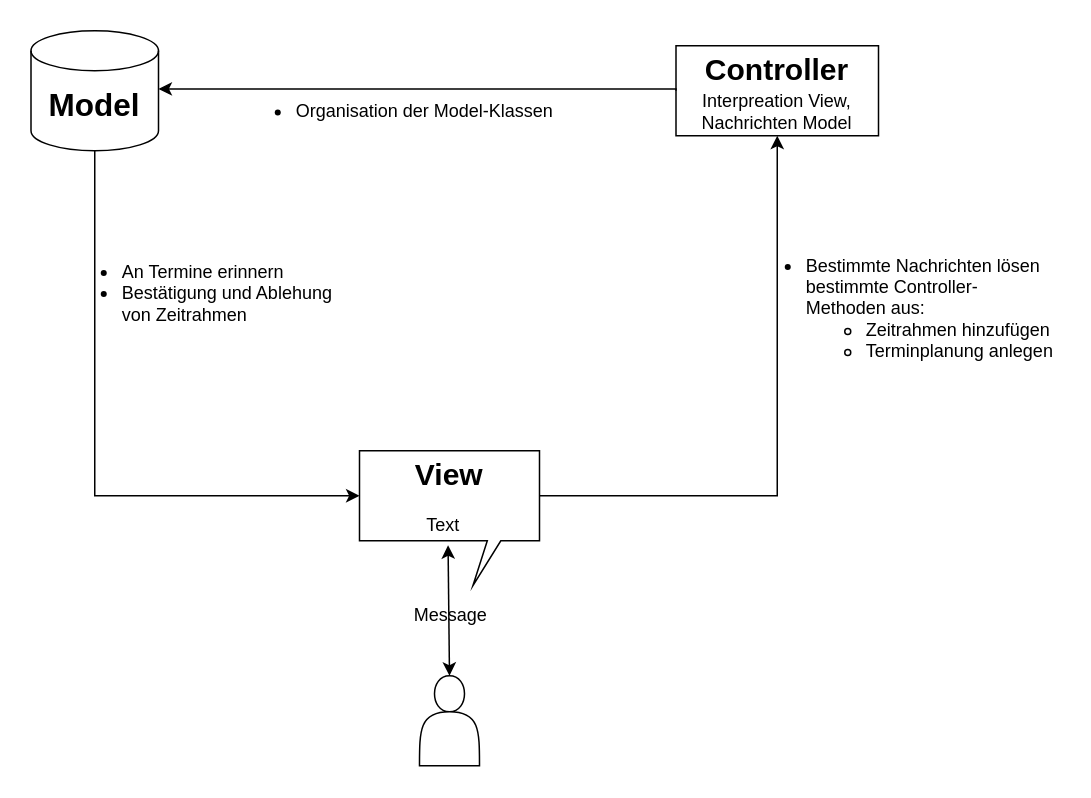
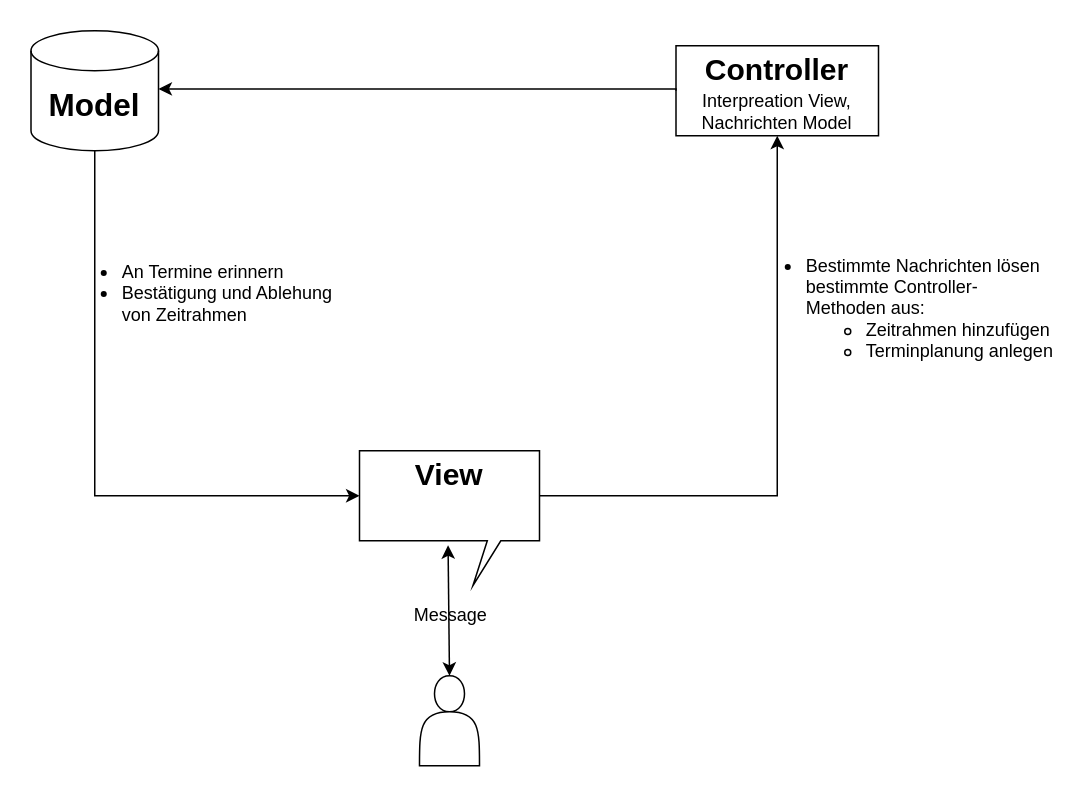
node "Organisation der Model-Klassen": removed
node "Text": removed
